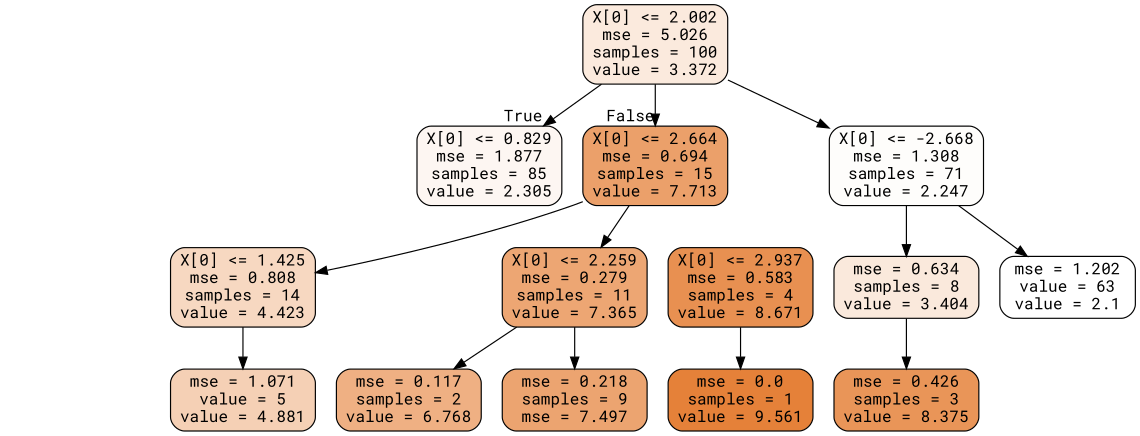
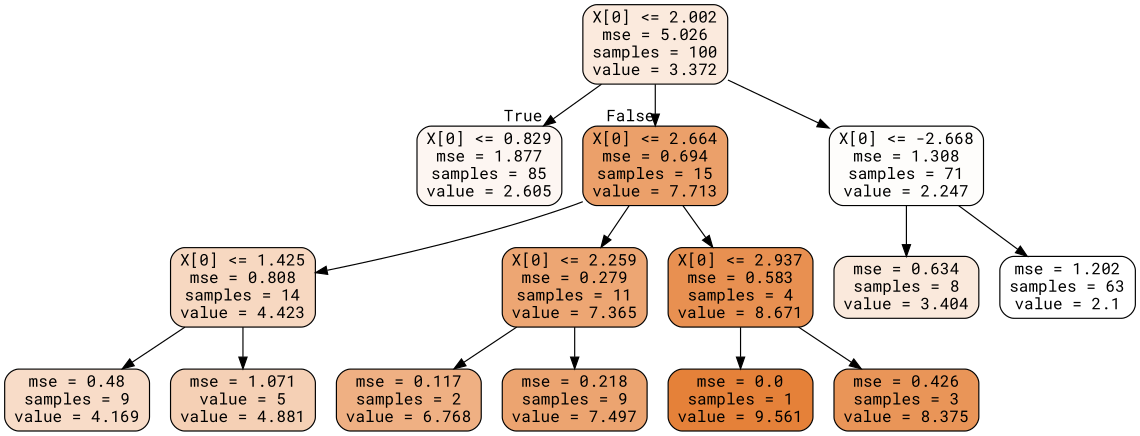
node "X[0] <= 0.829 mse = 1.877 samples = 85 value = 2.305": label "X[0] <= 0.829 mse = 1.877 samples = 85 value = 2.305" -> "X[0] <= 0.829 mse = 1.877 samples = 85 value = 2.605"
edge "X[0] <= 2.664 mse = 0.694 samples = 15 value = 7.713" -> "X[0] <= 2.937 mse = 0.583 samples = 4 value = 8.671": added
node "mse = 1.202 value = 63 value = 2.1": label "mse = 1.202 value = 63 value = 2.1" -> "mse = 1.202 samples = 63 value = 2.1"
edge "mse = 0.634 samples = 8 value = 3.404" -> "mse = 0.426 samples = 3 value = 8.375": now "X[0] <= 2.937 mse = 0.583 samples = 4 value = 8.671" -> "mse = 0.426 samples = 3 value = 8.375"
node "mse = 0.48 samples = 9 value = 4.169": added
node "mse = 0.218 samples = 9 mse = 7.497": label "mse = 0.218 samples = 9 mse = 7.497" -> "mse = 0.218 samples = 9 value = 7.497"
